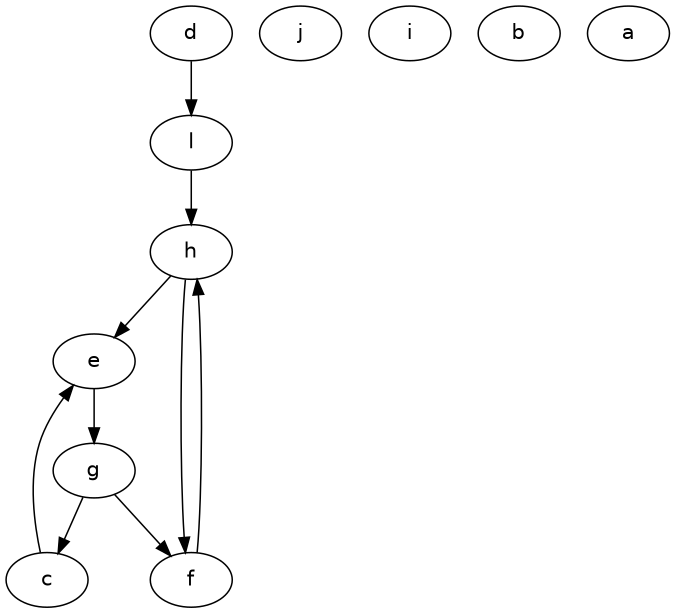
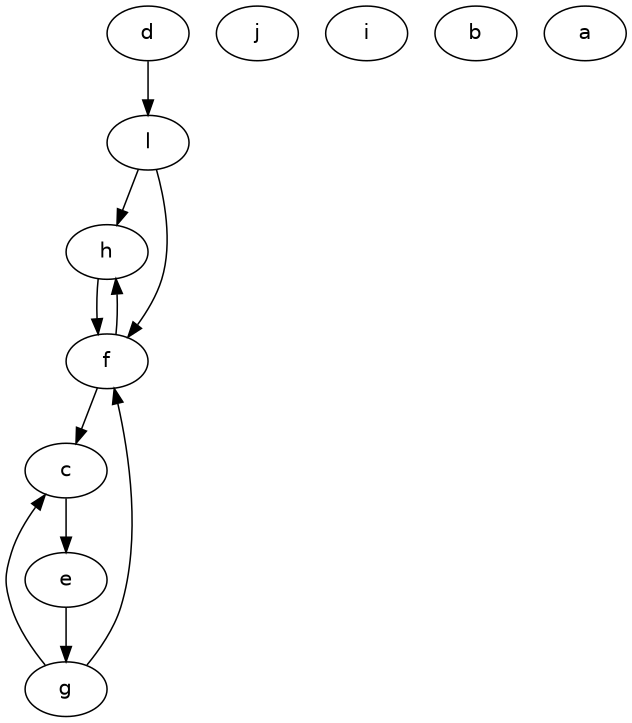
edge "l" -> "f": added
edge "h" -> "e": removed
edge "f" -> "c": added
